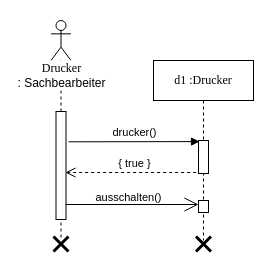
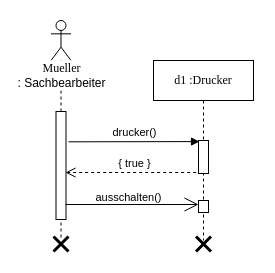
node "Drucker : Sachbearbeiter": label "Drucker : Sachbearbeiter" -> "Mueller : Sachbearbeiter"
